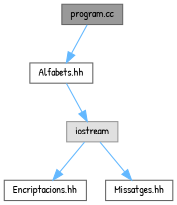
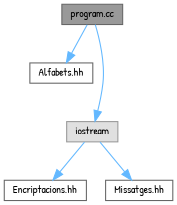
edge "Alfabets.hh" -> "iostream": now "program.cc" -> "iostream"
